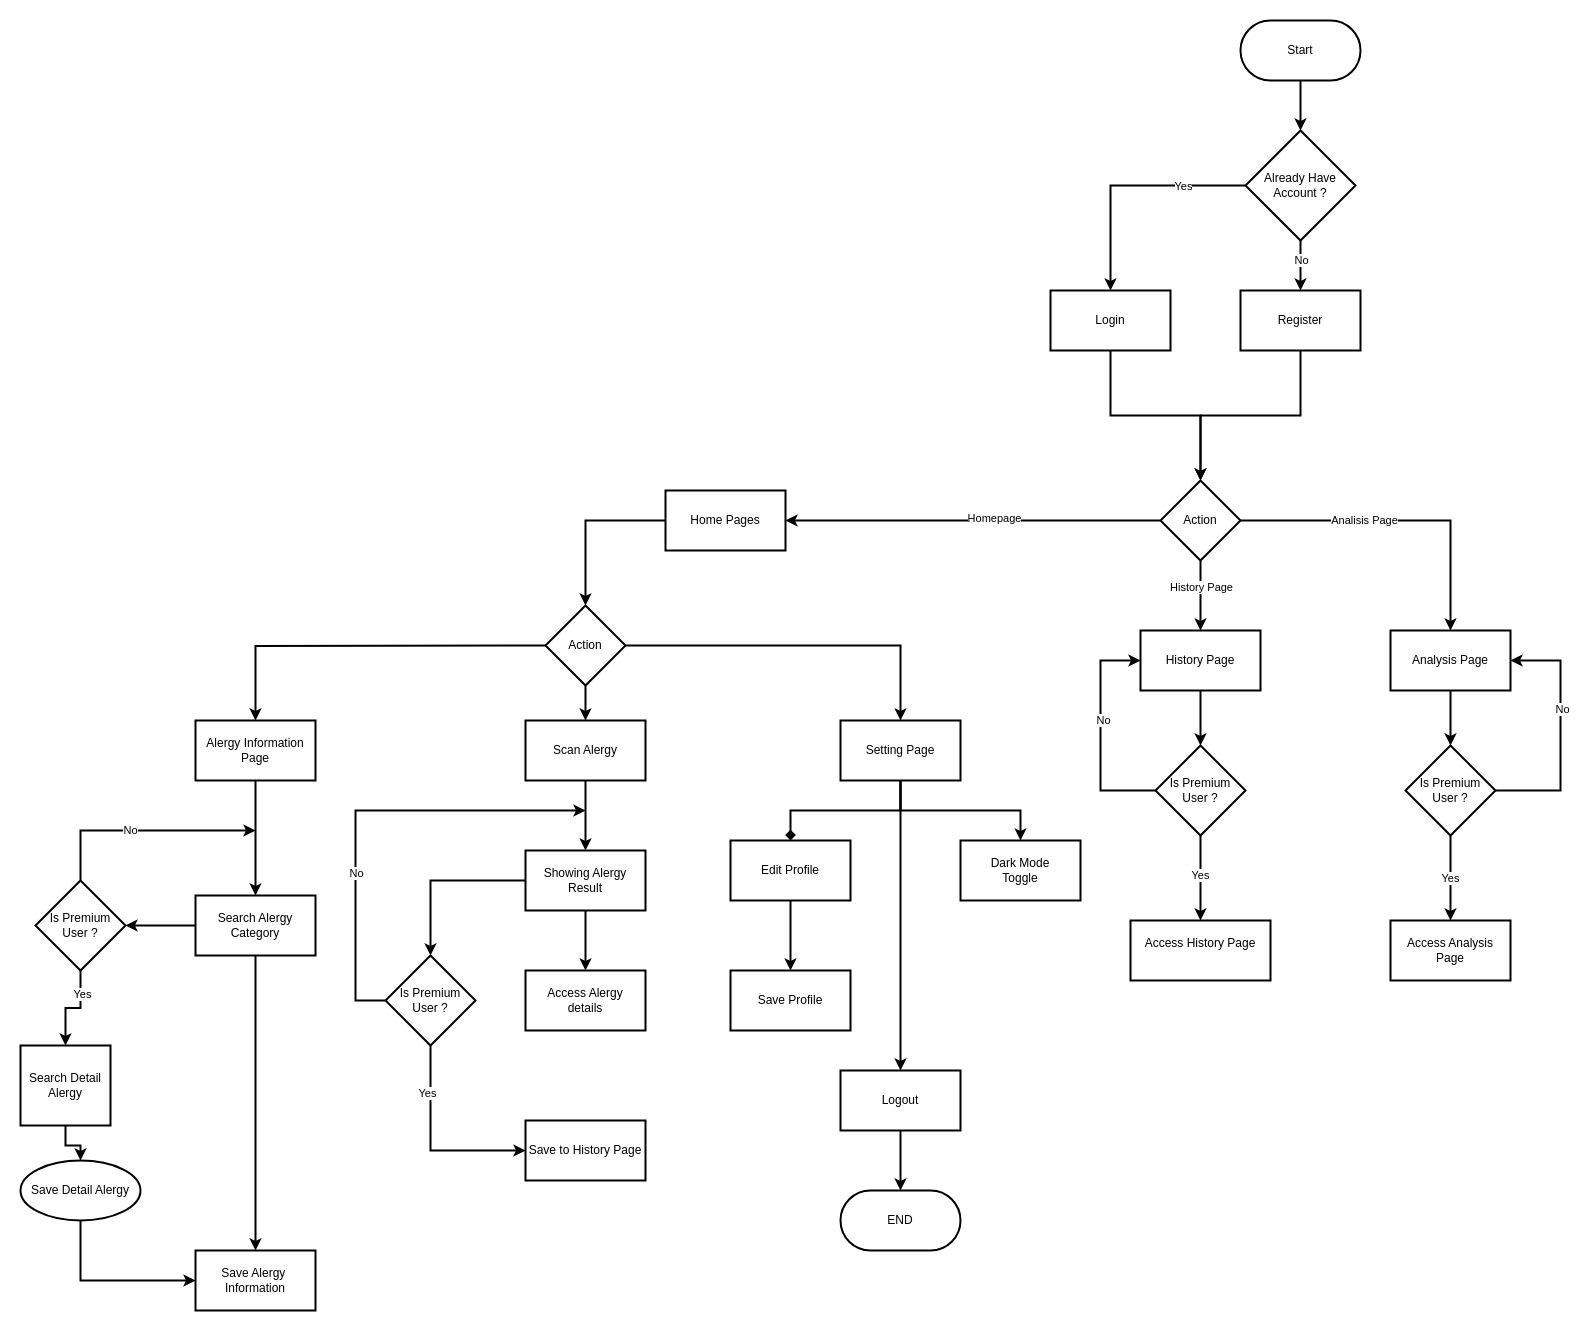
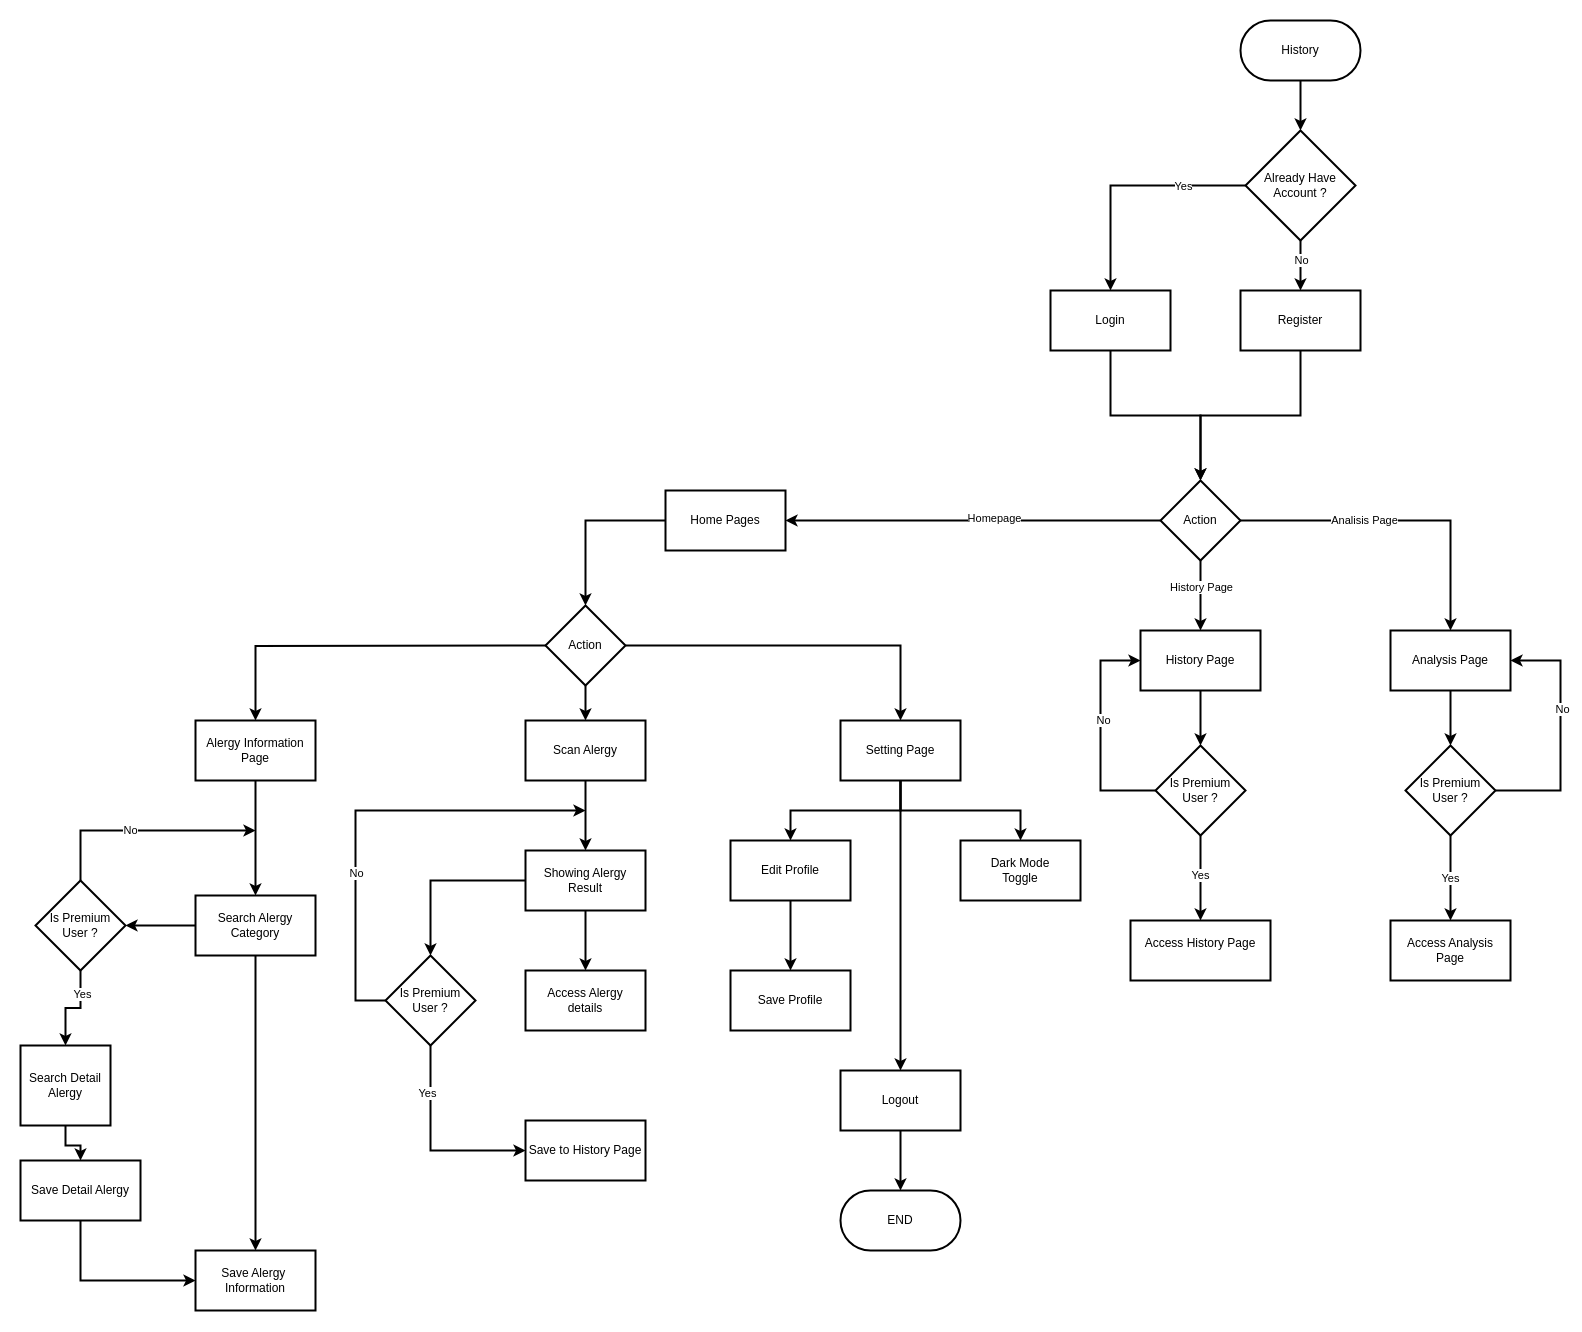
node "Start": label "Start" -> "History"
edge "Setting Page" -> "Edit Profile": arrowhead diamond -> classic
node "Save Detail Alergy": shape ellipse -> rectangle
